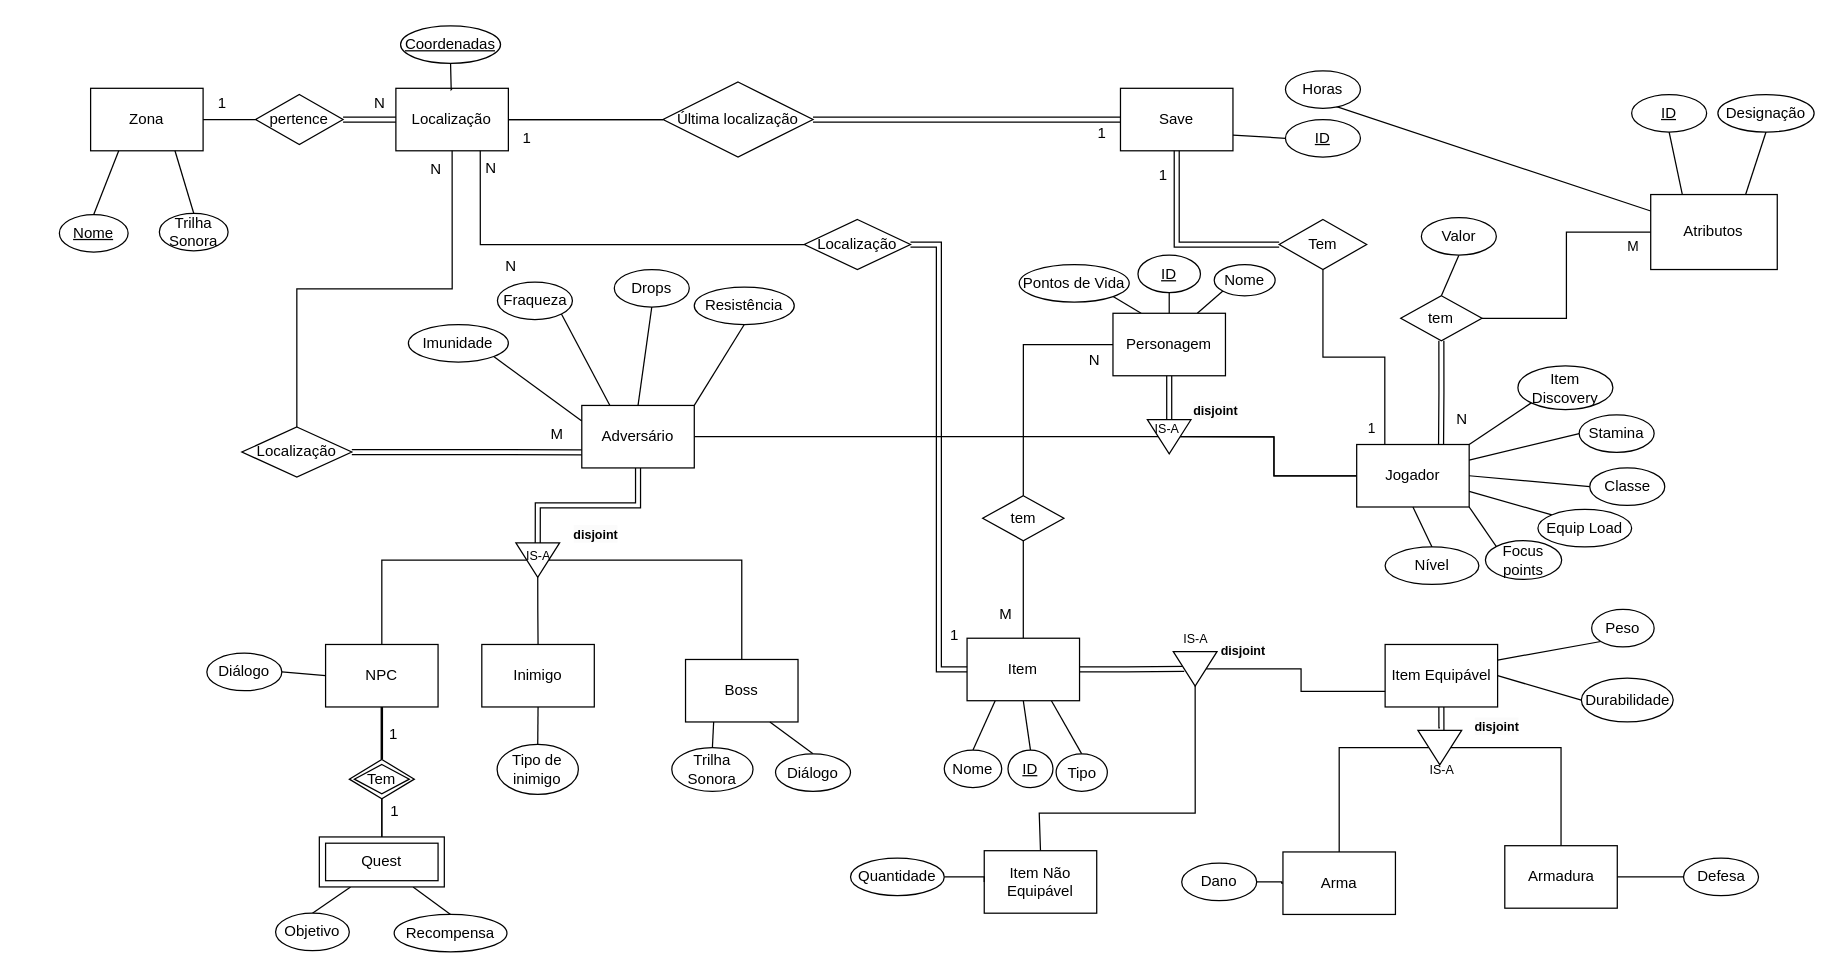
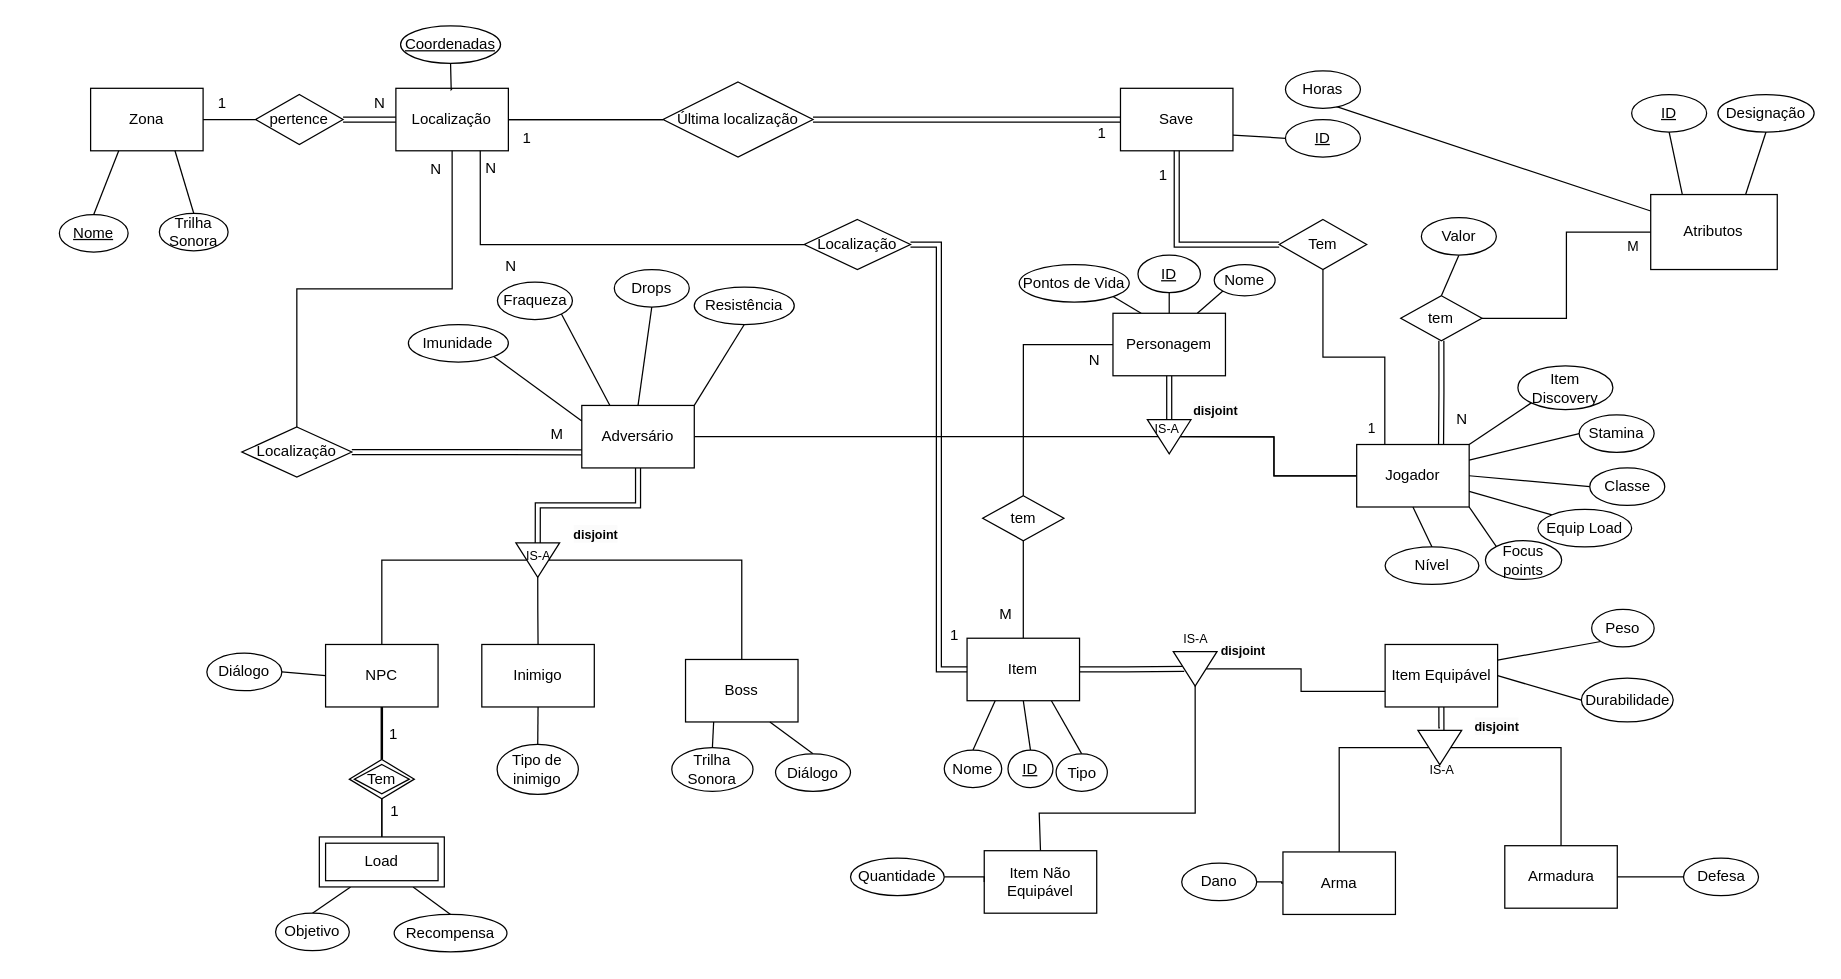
node "Quest": label "Quest" -> "Load"
